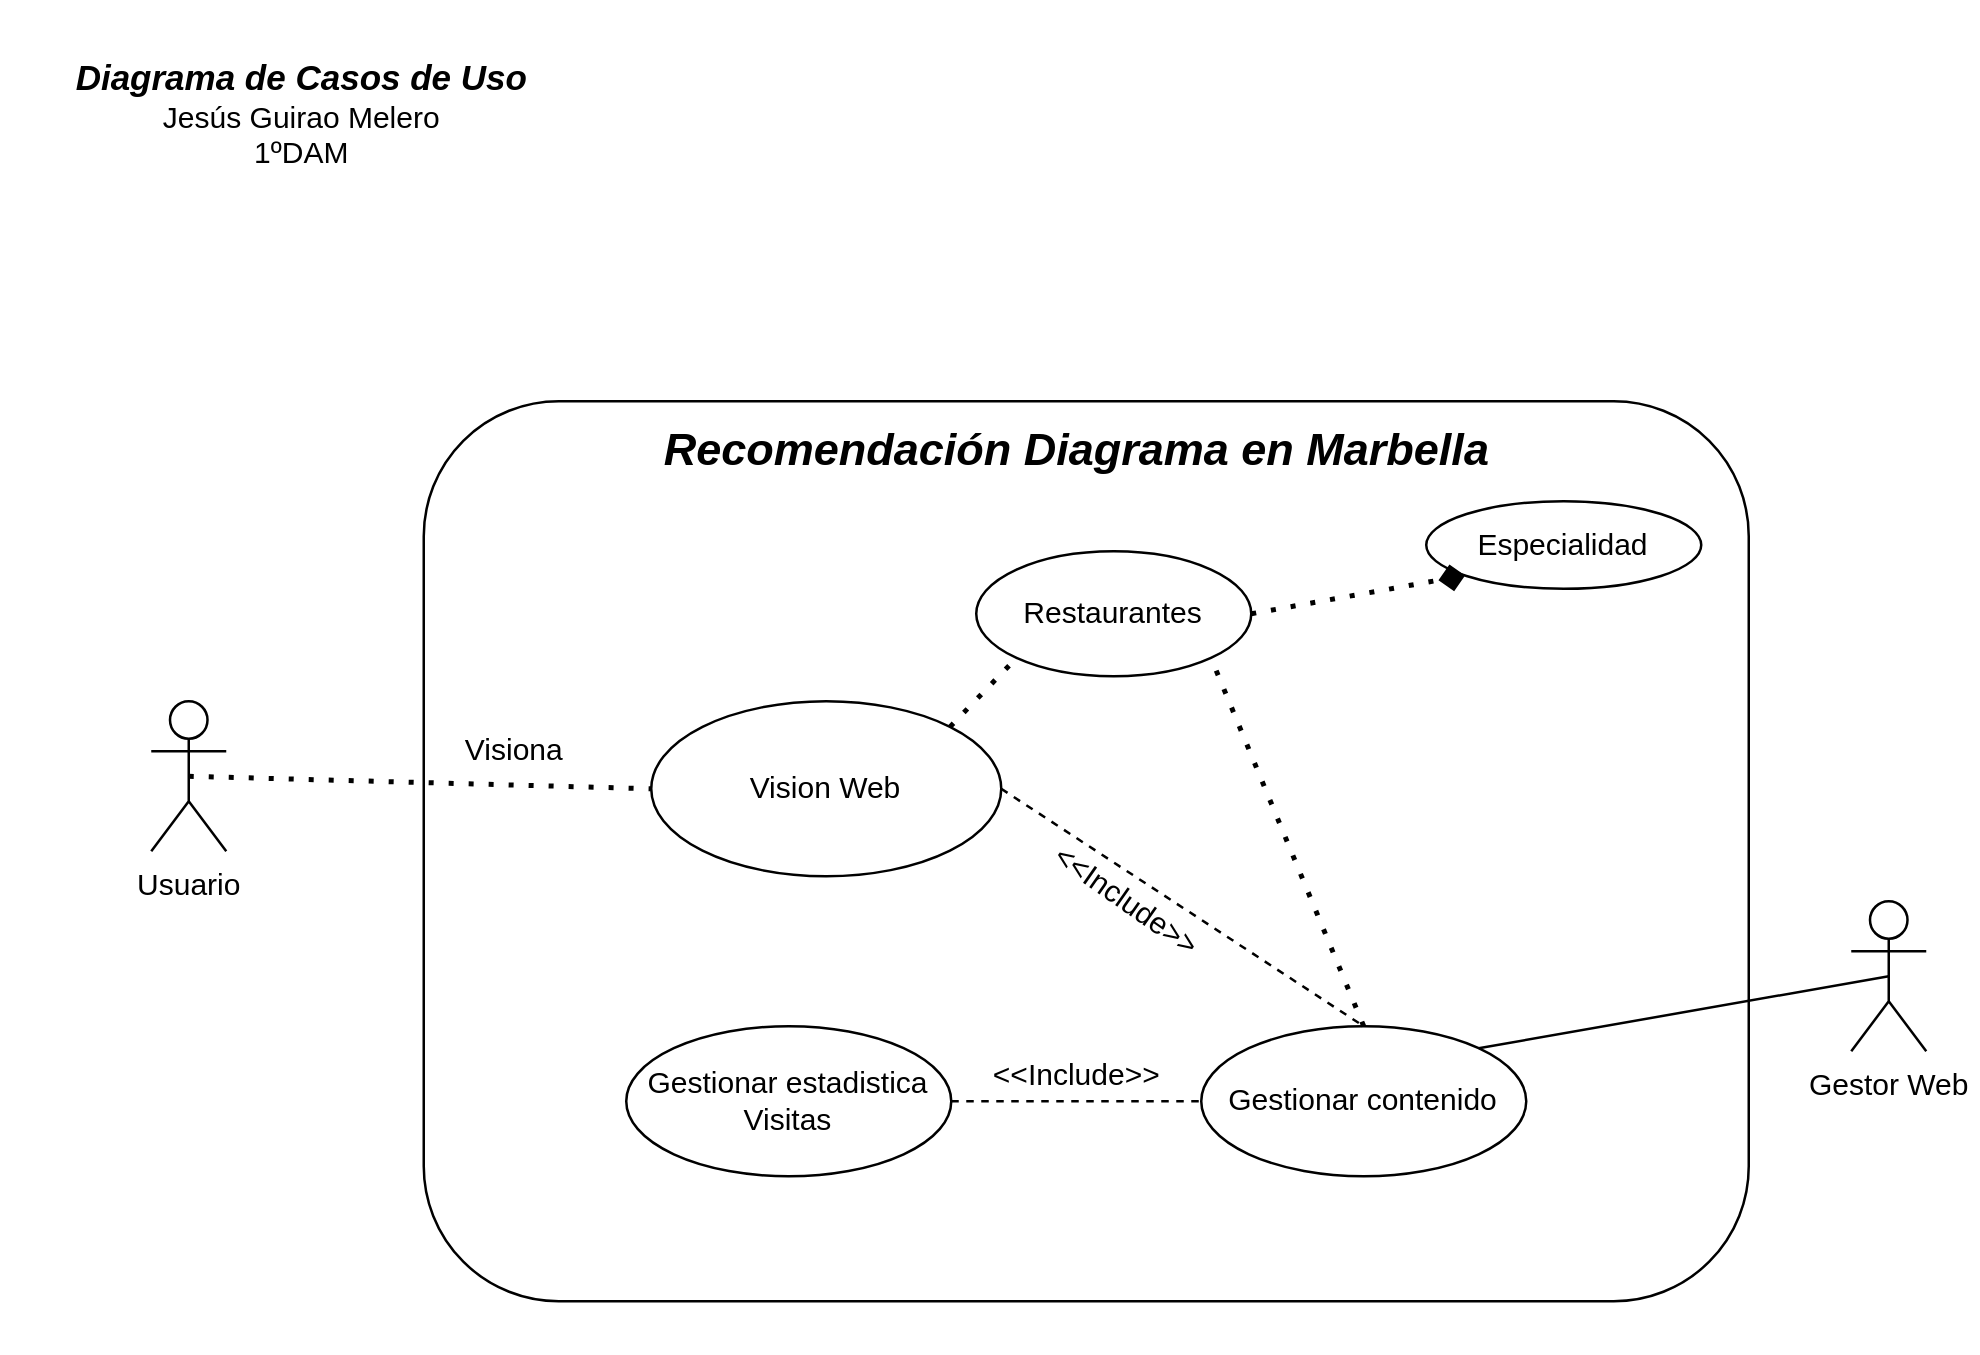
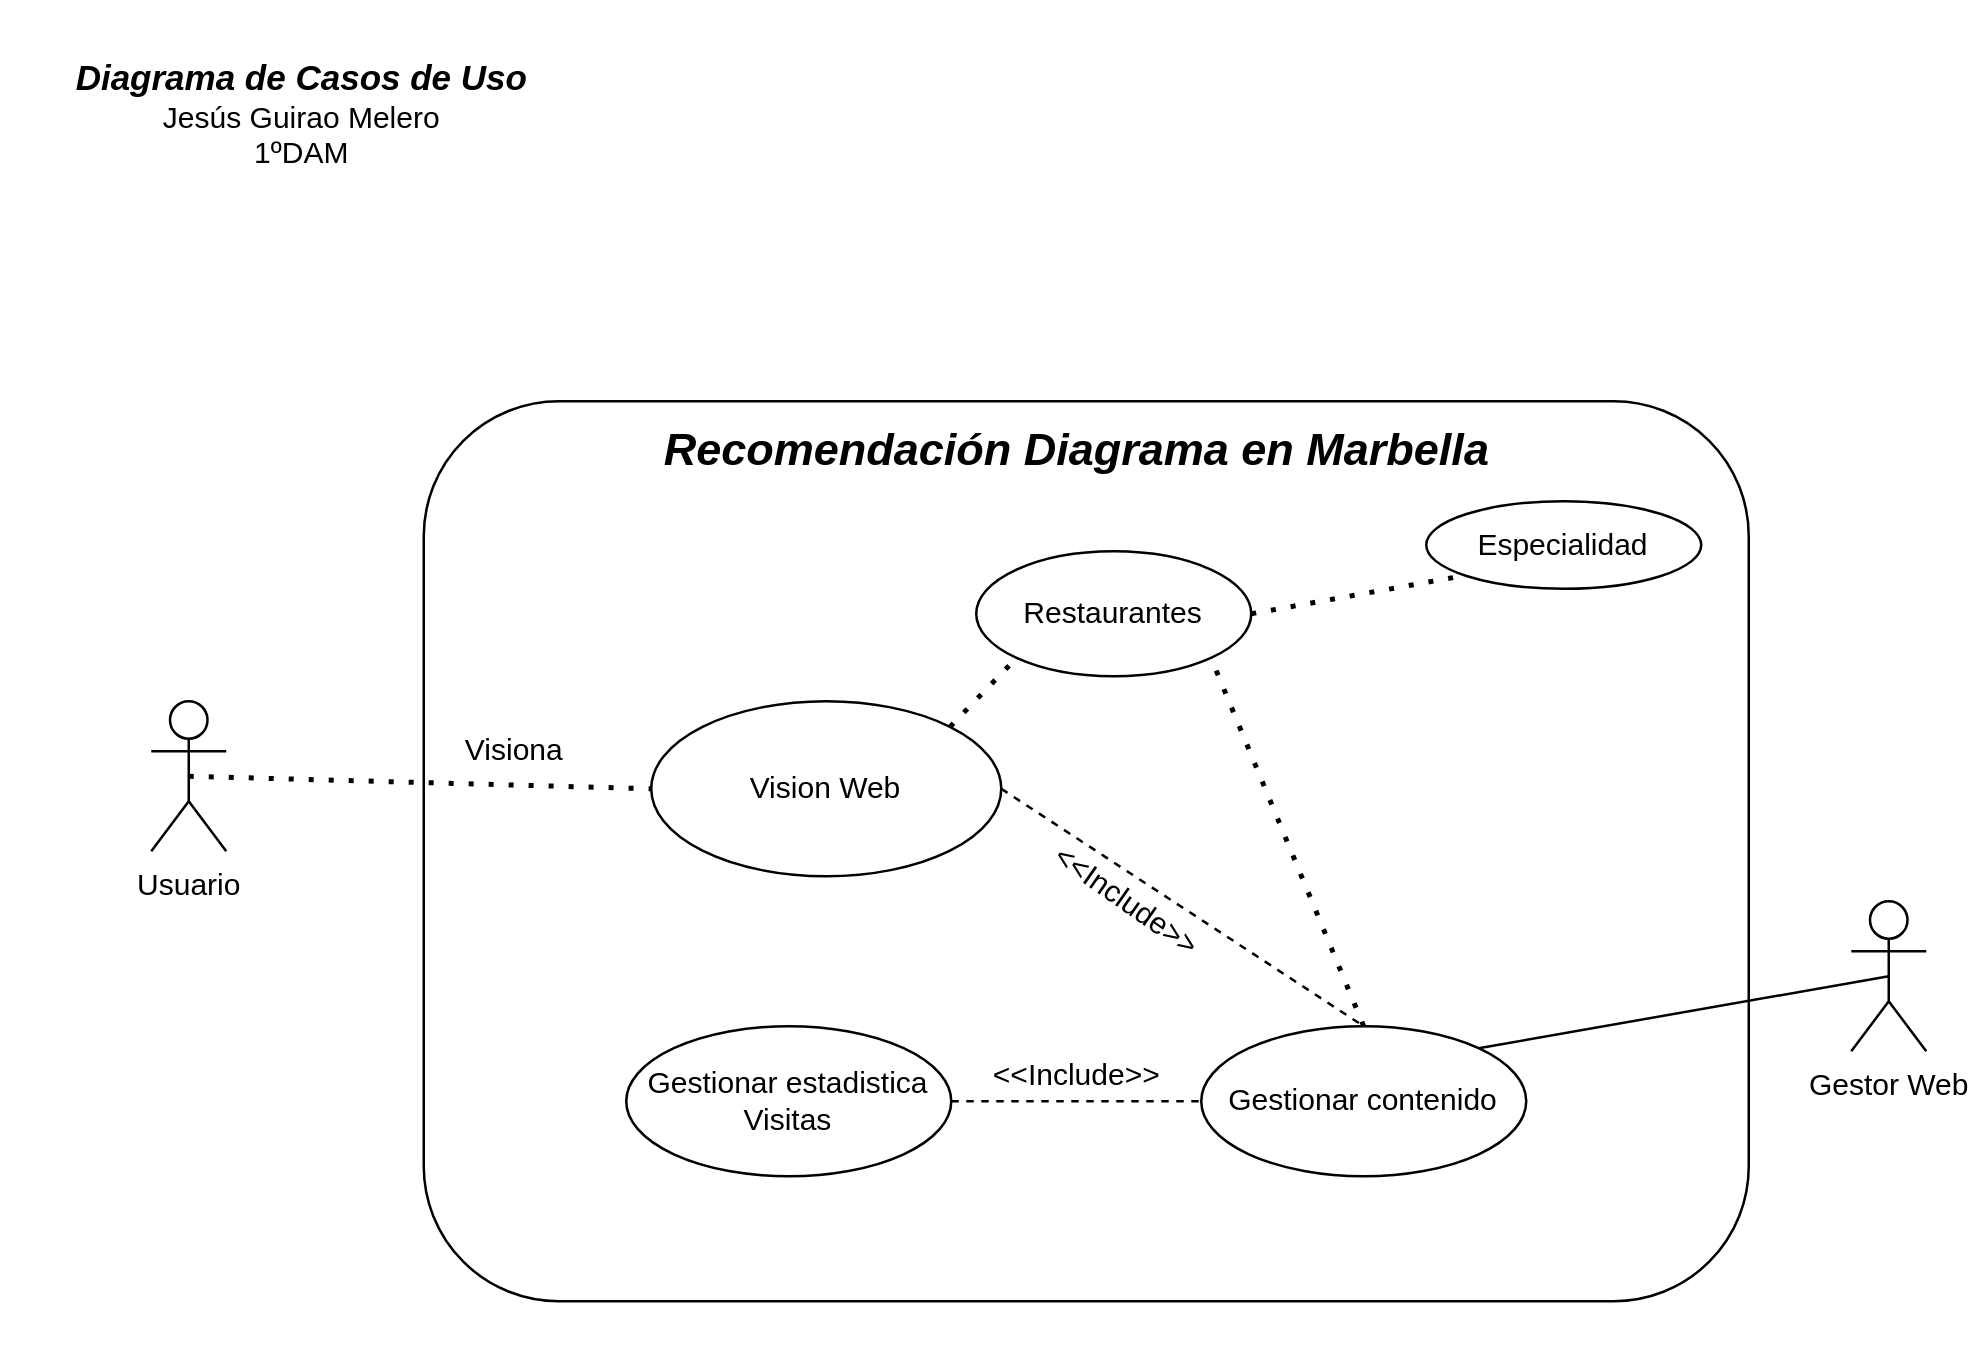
edge "Restaurantes" -> "Especialidad": arrowhead diamond -> none
